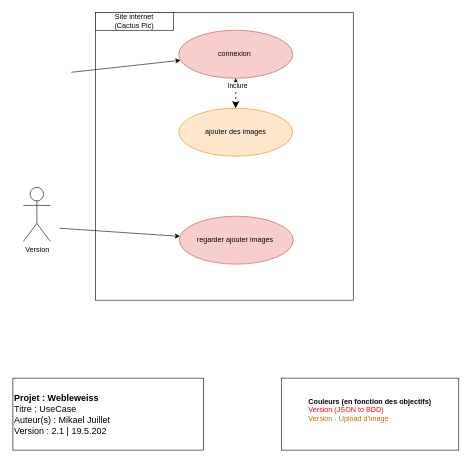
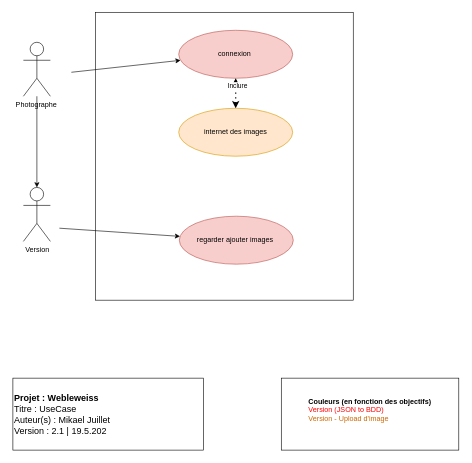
node "Site internet (Cactus Pic)": removed
node "Photographe": added
edge "Photographe" -> "Version": added
node "ajouter des images": label "ajouter des images" -> "internet des images"
